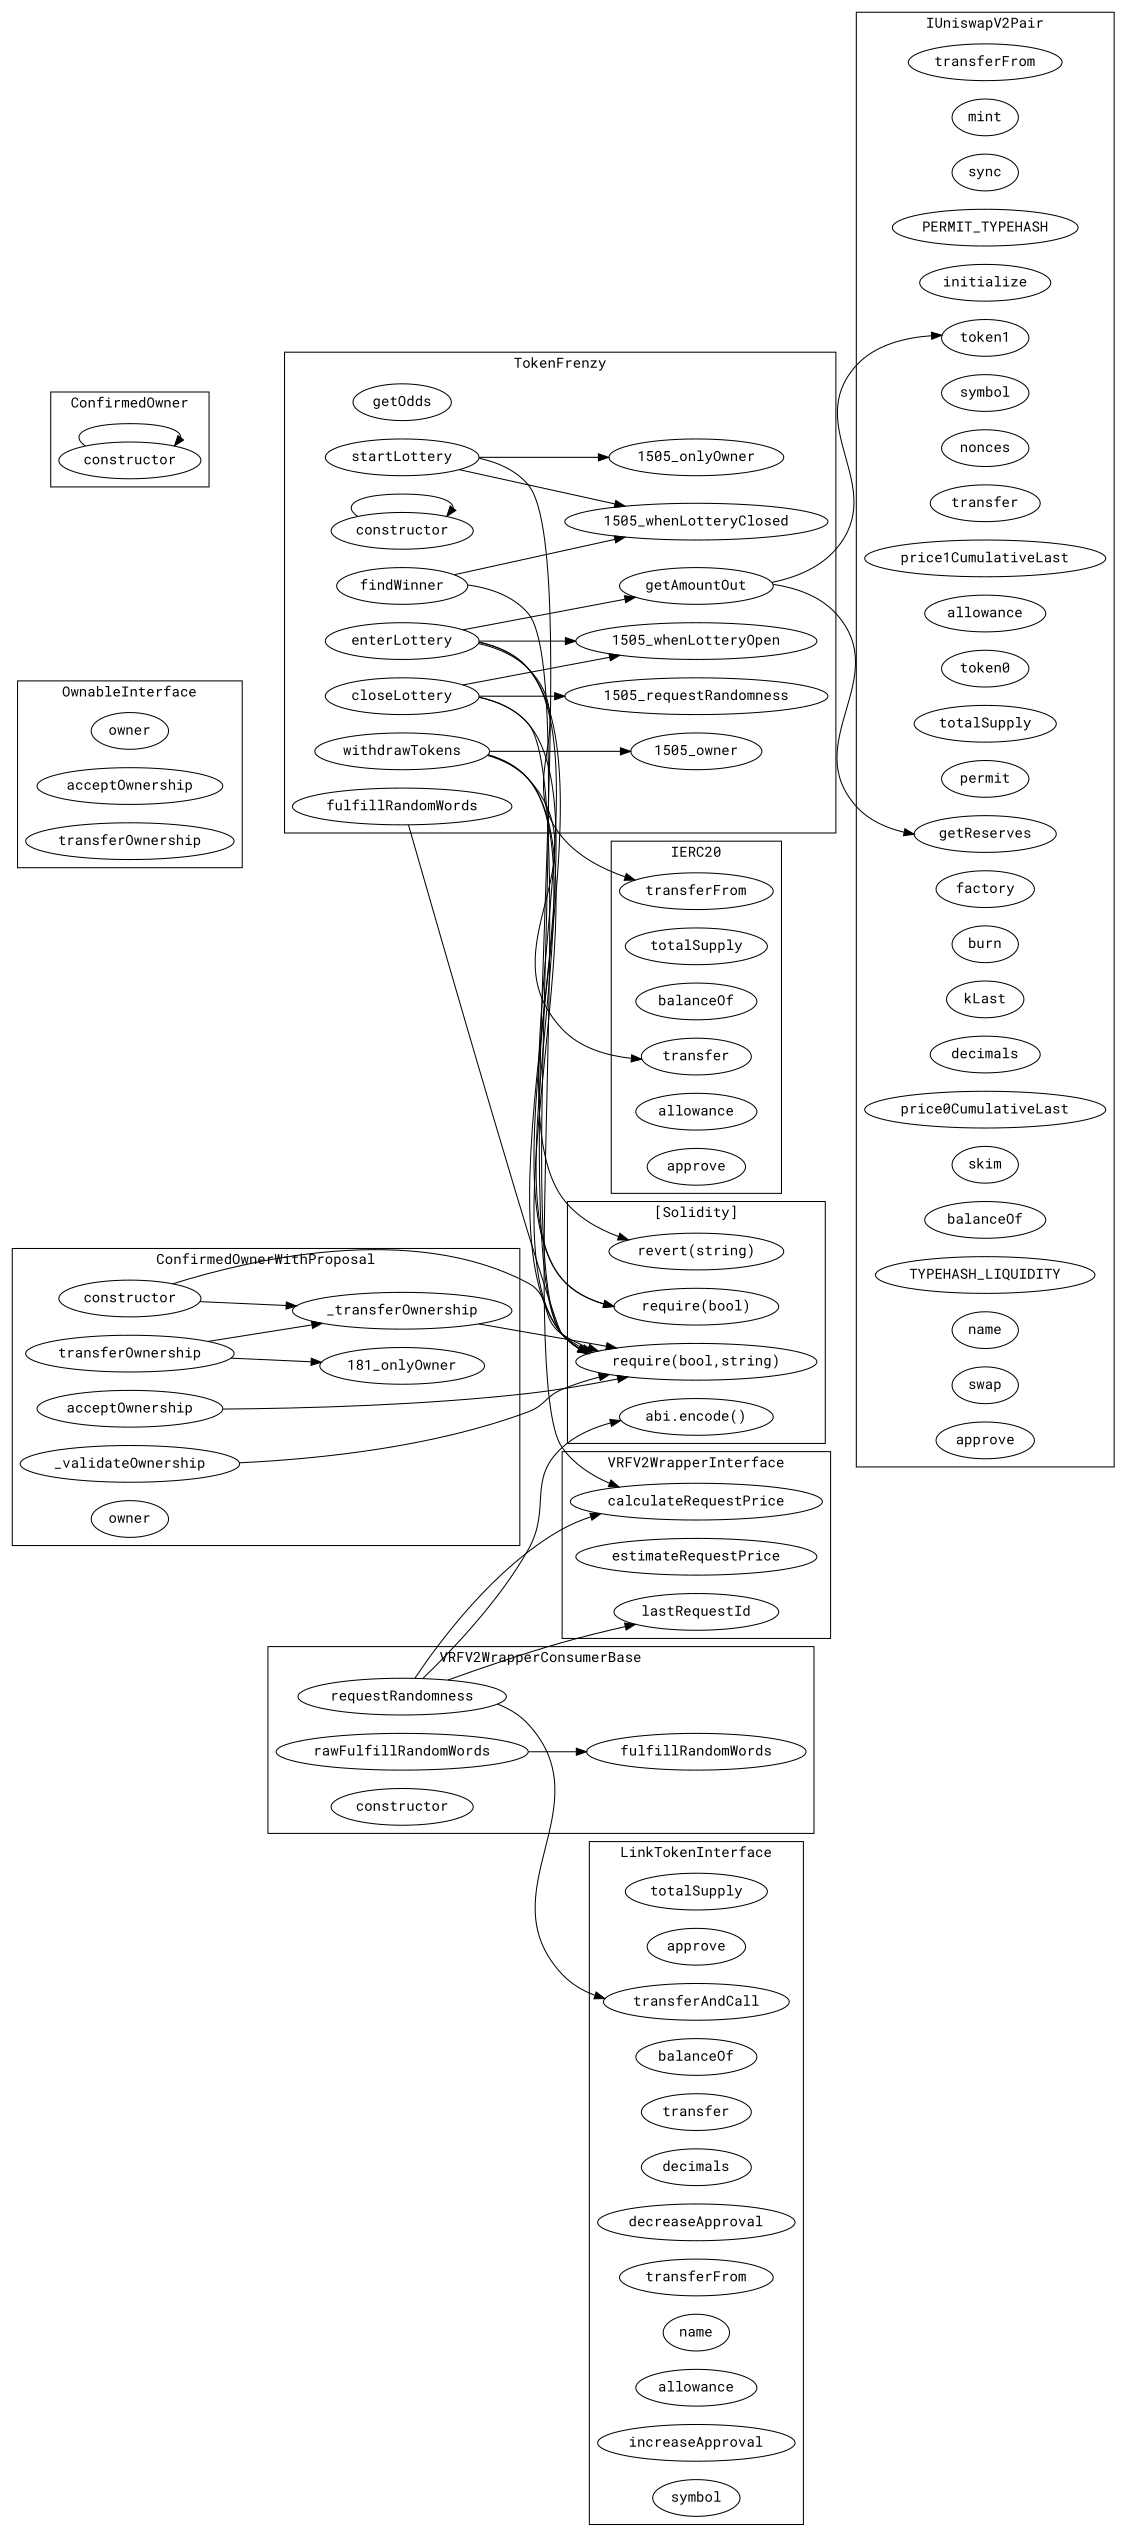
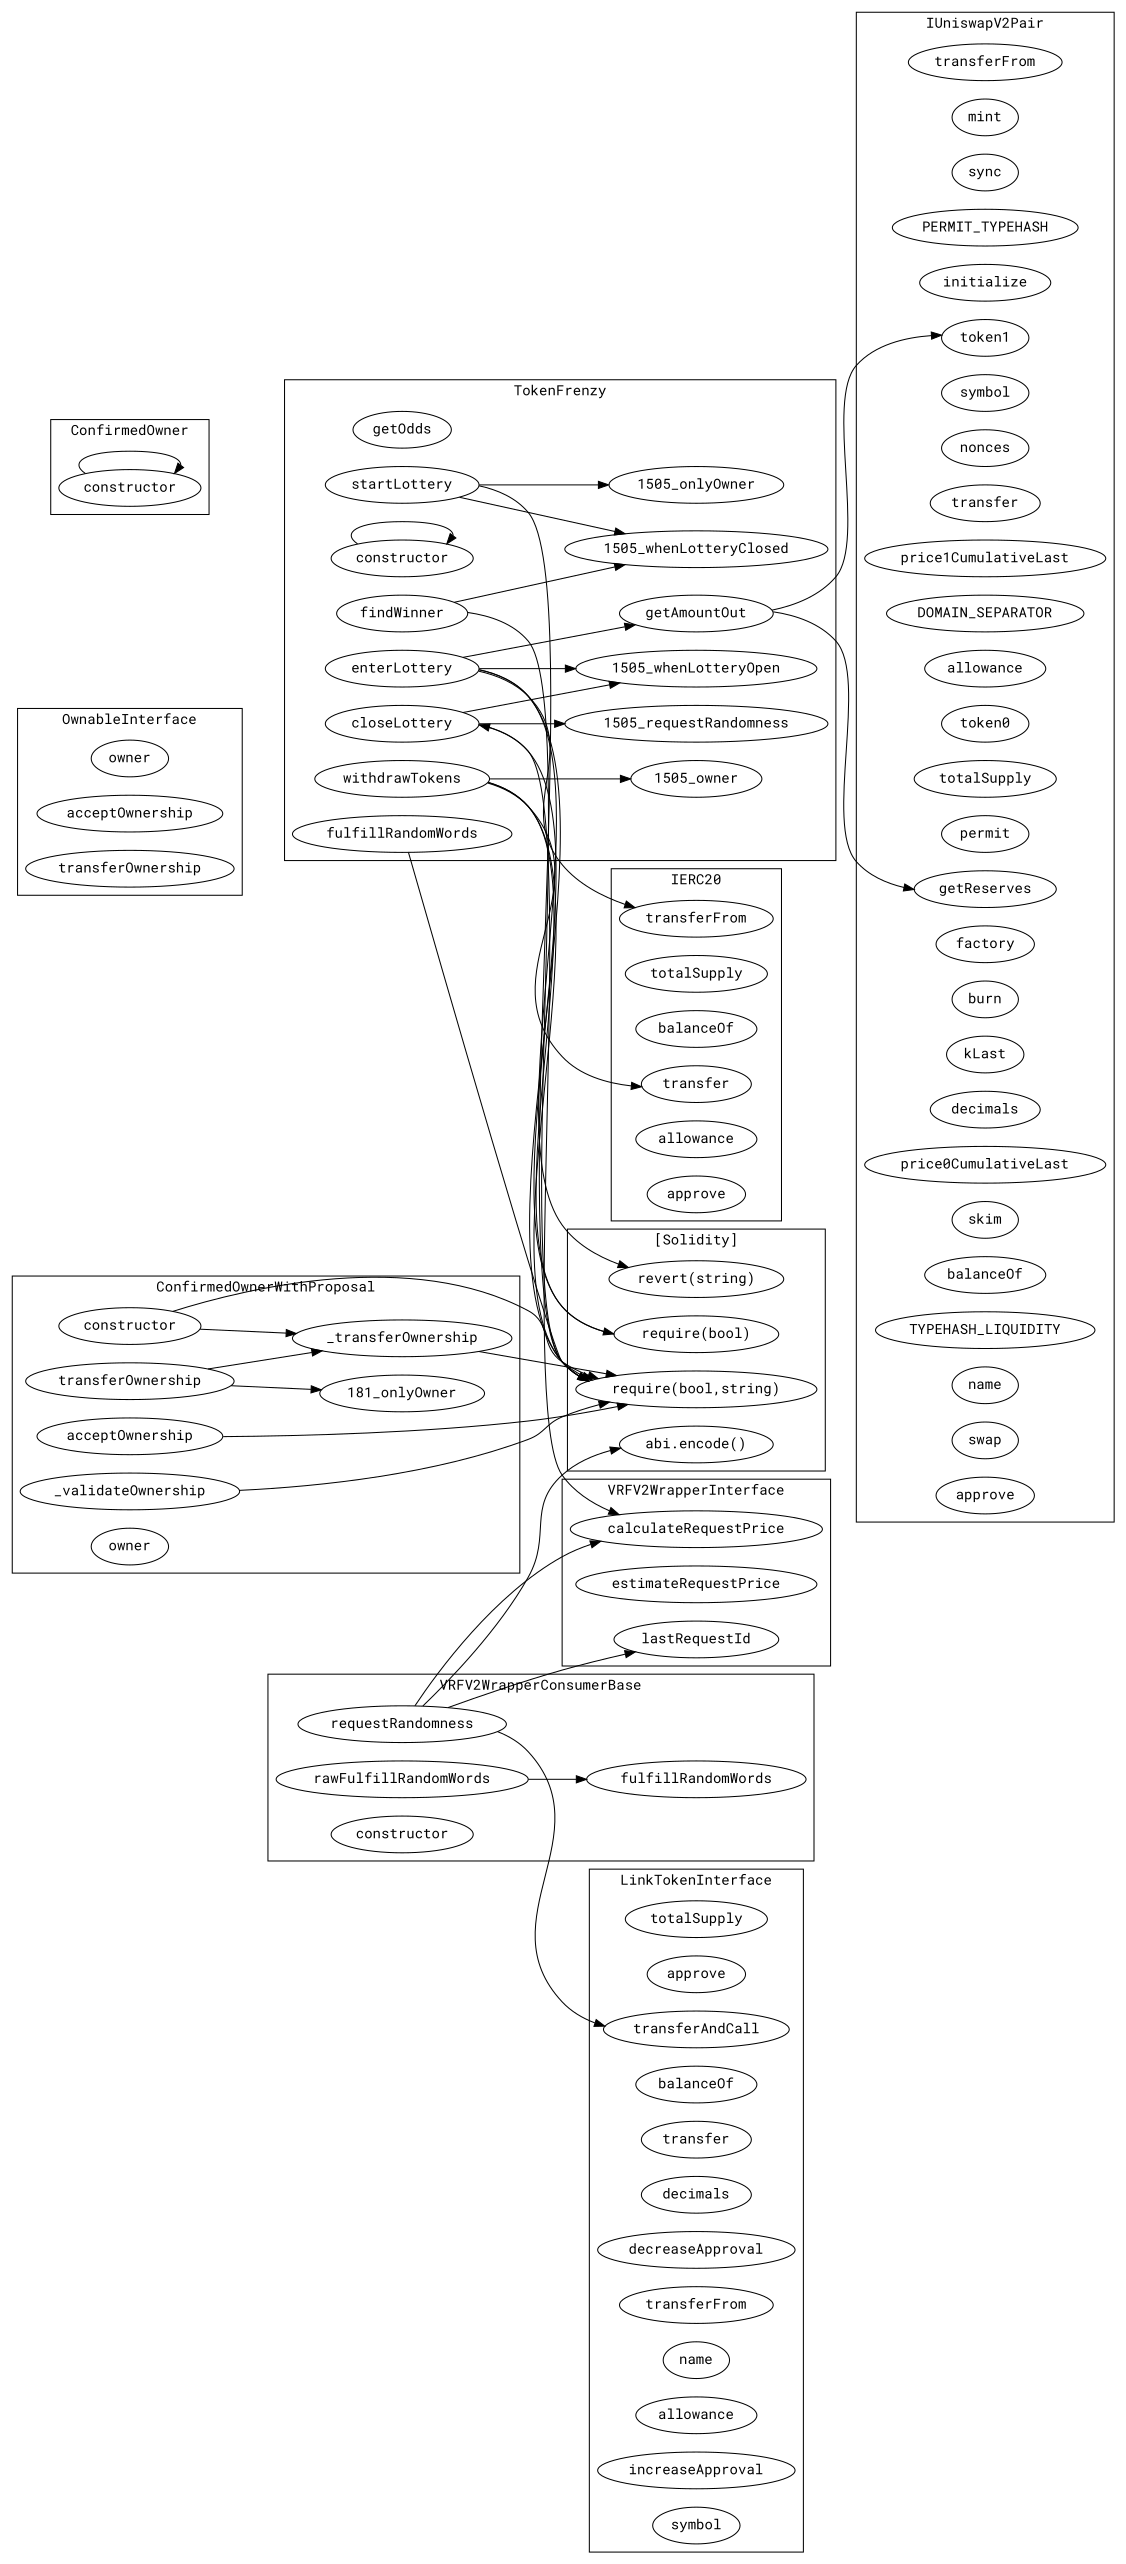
node "DOMAIN_SEPARATOR": added
edge "closeLottery" -> "require(bool)": reversed
